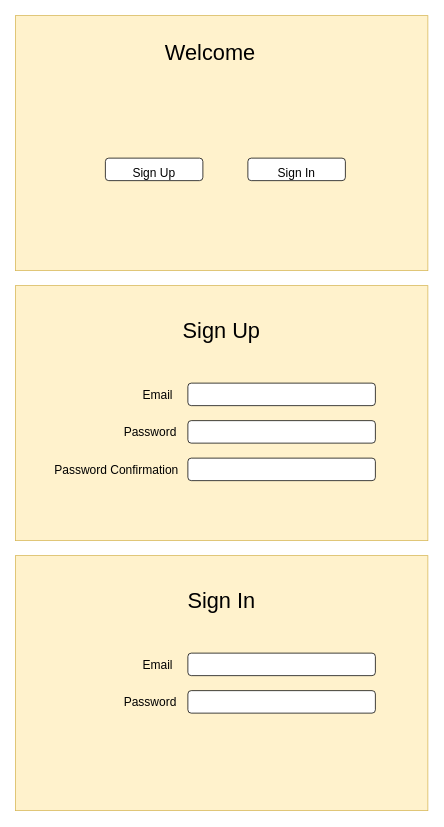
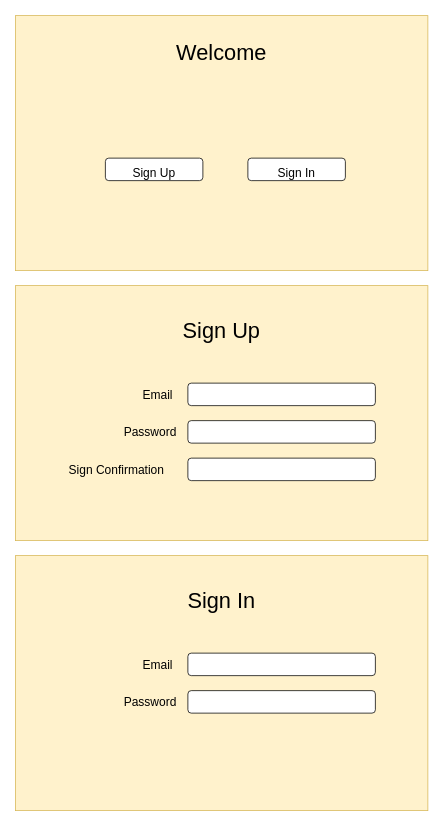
node "Welcome": moved (210, 53) -> (222, 53)
node "Password Confirmation": label "Password Confirmation" -> "Sign Confirmation"
